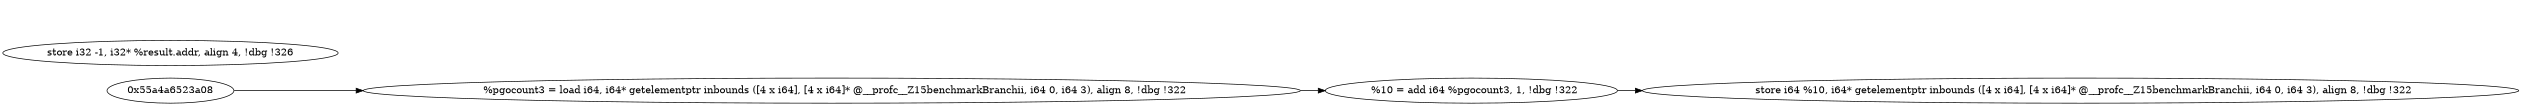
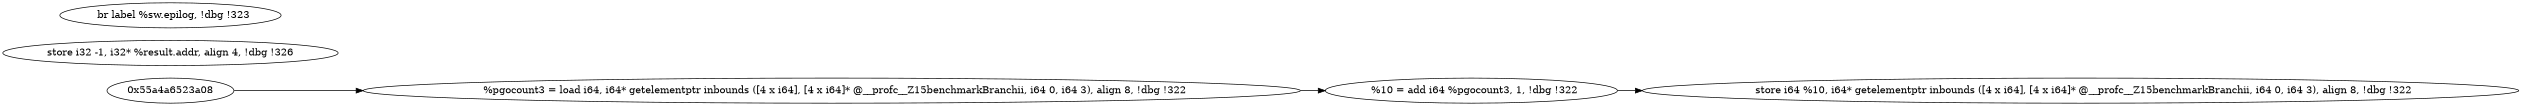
node "br label %sw.epilog, !dbg !323": added
